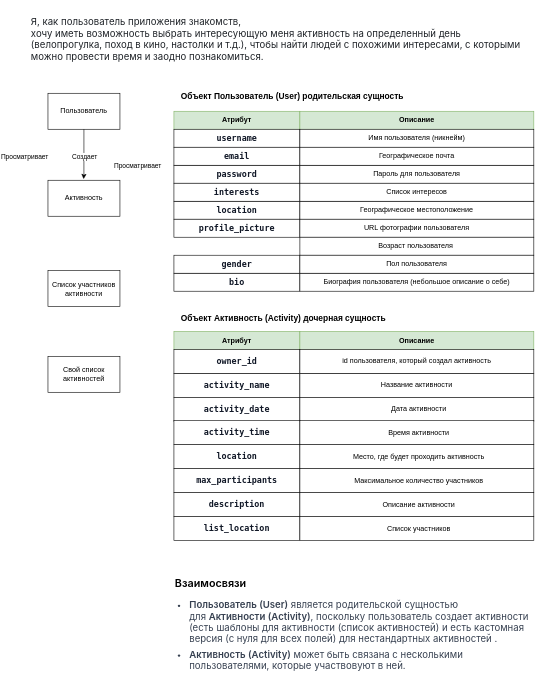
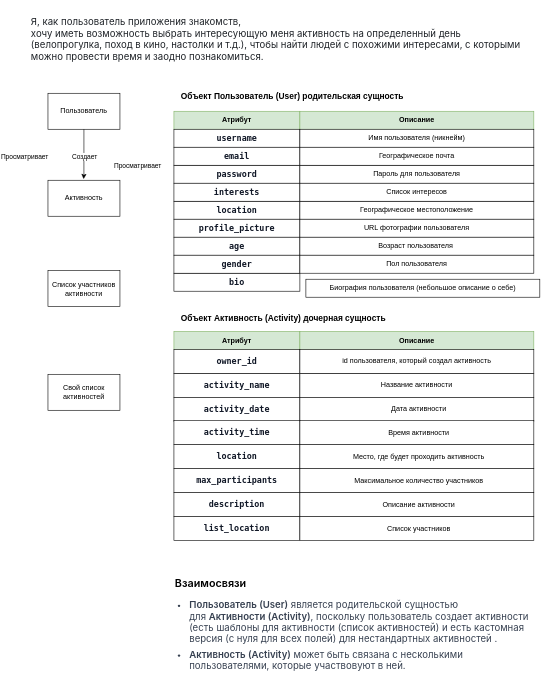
node "age": added
node "Биография пользователя (небольшое описание о себе)": moved (417, 282) -> (423, 288)
node "Свой список активностей": moved (84, 374) -> (84, 392)
